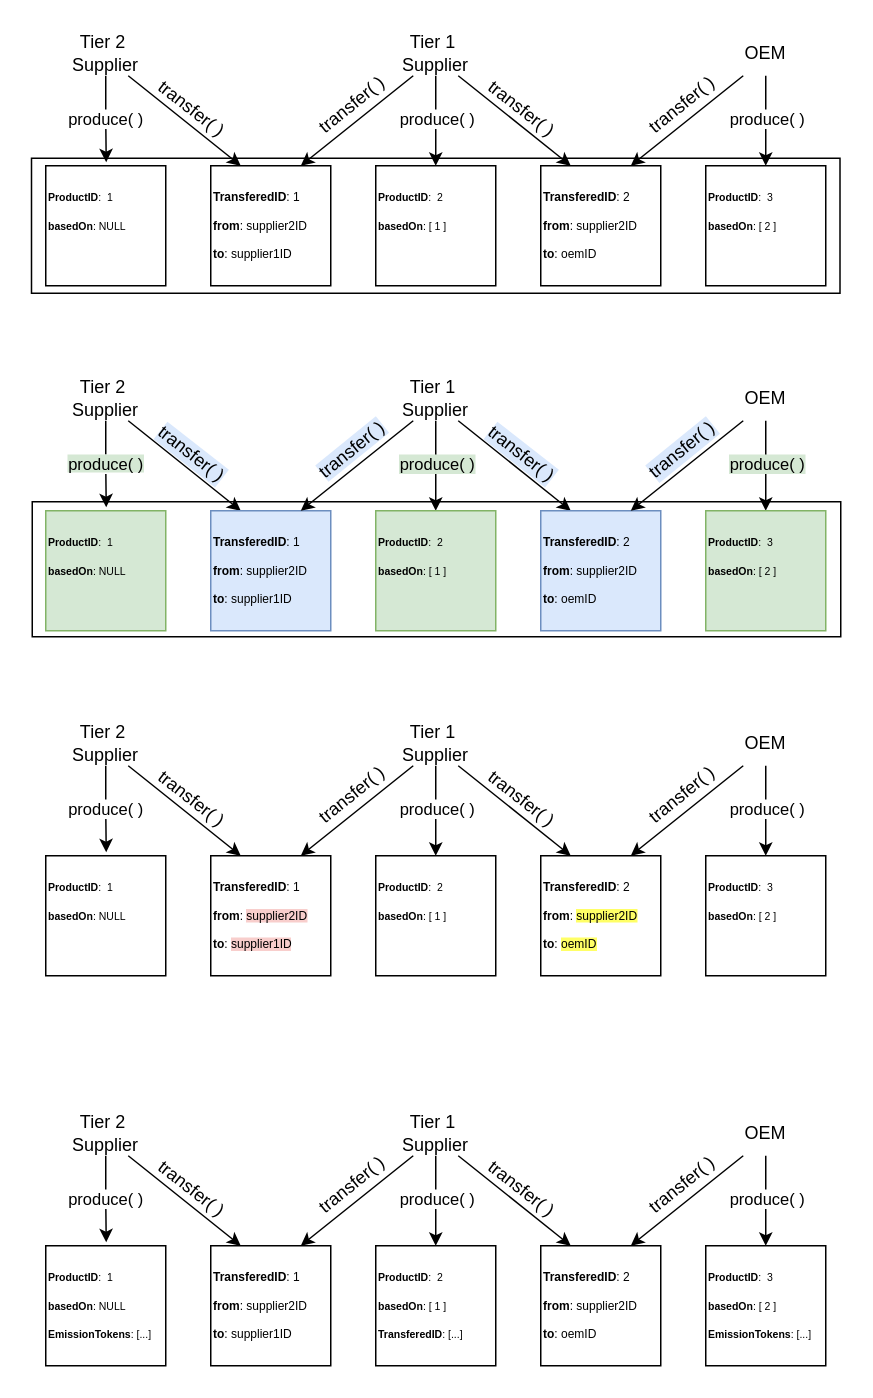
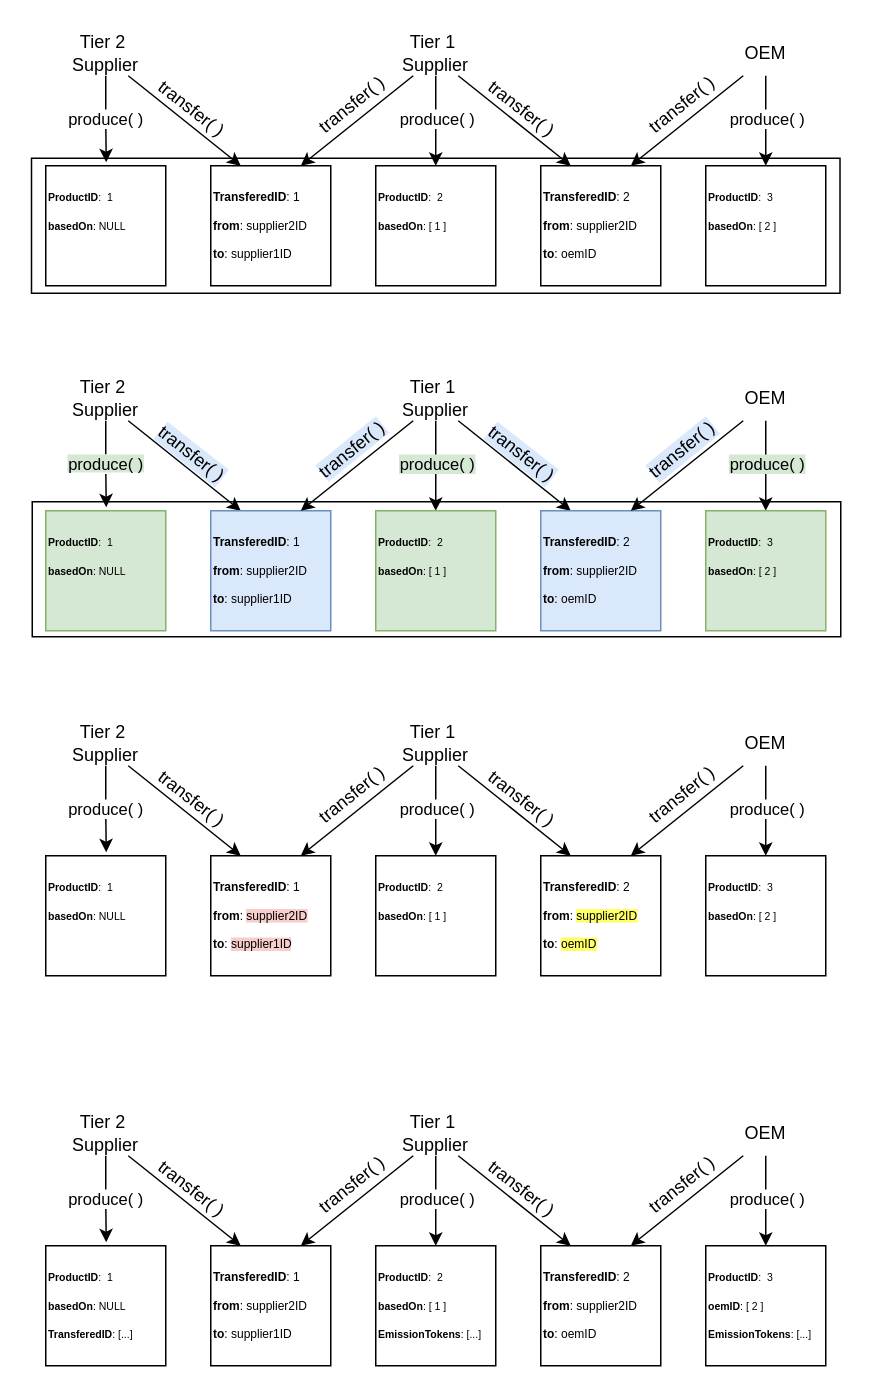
node "ProductID: 1 basedOn: NULL EmissionTokens: [...]": label "ProductID: 1 basedOn: NULL EmissionTokens: [...]" -> "ProductID: 1 basedOn: NULL TransferedID: [...]"
node "ProductID: 2 basedOn: [ 1 ] TransferedID: [...]": label "ProductID: 2 basedOn: [ 1 ] TransferedID: [...]" -> "ProductID: 2 basedOn: [ 1 ] EmissionTokens: [...]"
node "ProductID: 3 basedOn: [ 2 ] EmissionTokens: [...]": label "ProductID: 3 basedOn: [ 2 ] EmissionTokens: [...]" -> "ProductID: 3 oemID: [ 2 ] EmissionTokens: [...]"
